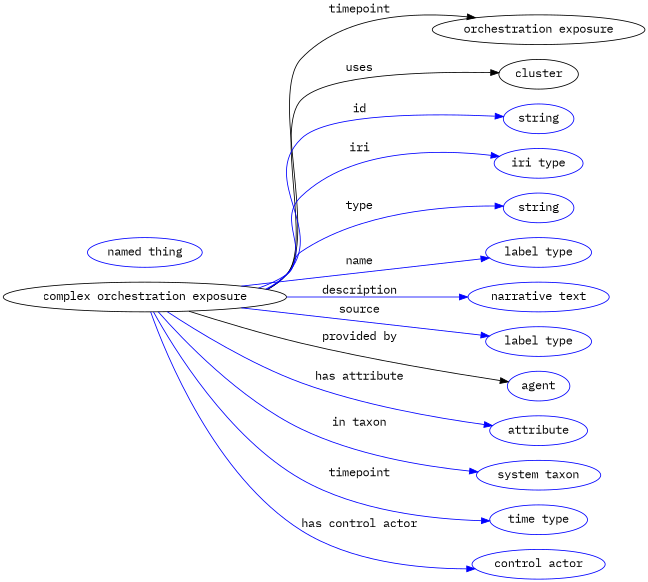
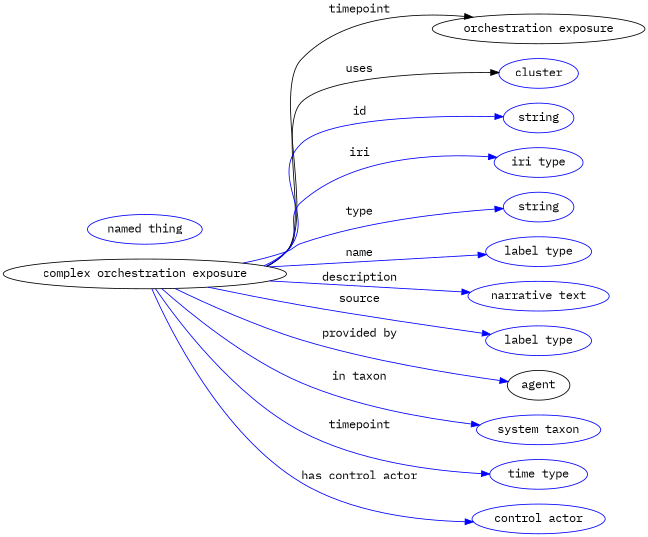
node "cluster": color black -> blue
edge "complex orchestration exposure" -> "agent": color black -> blue
node "agent": color blue -> black
node "attribute": removed
